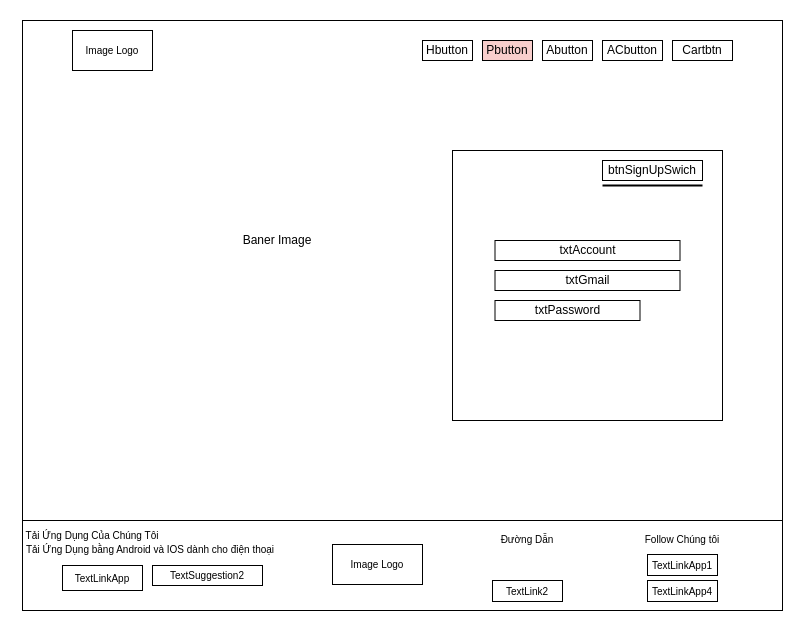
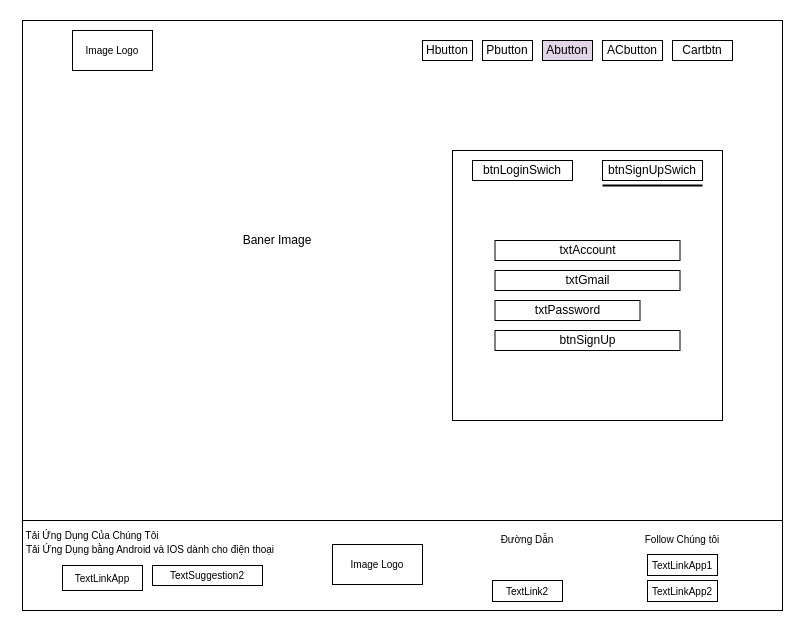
node "Pbutton": fillcolor #f8cecc -> #ffffff
node "Abutton": fillcolor #ffffff -> #e1d5e7
node "btnLoginSwich": added
node "btnSignUp": added
node "TextLinkApp4": label "TextLinkApp4" -> "TextLinkApp2"
